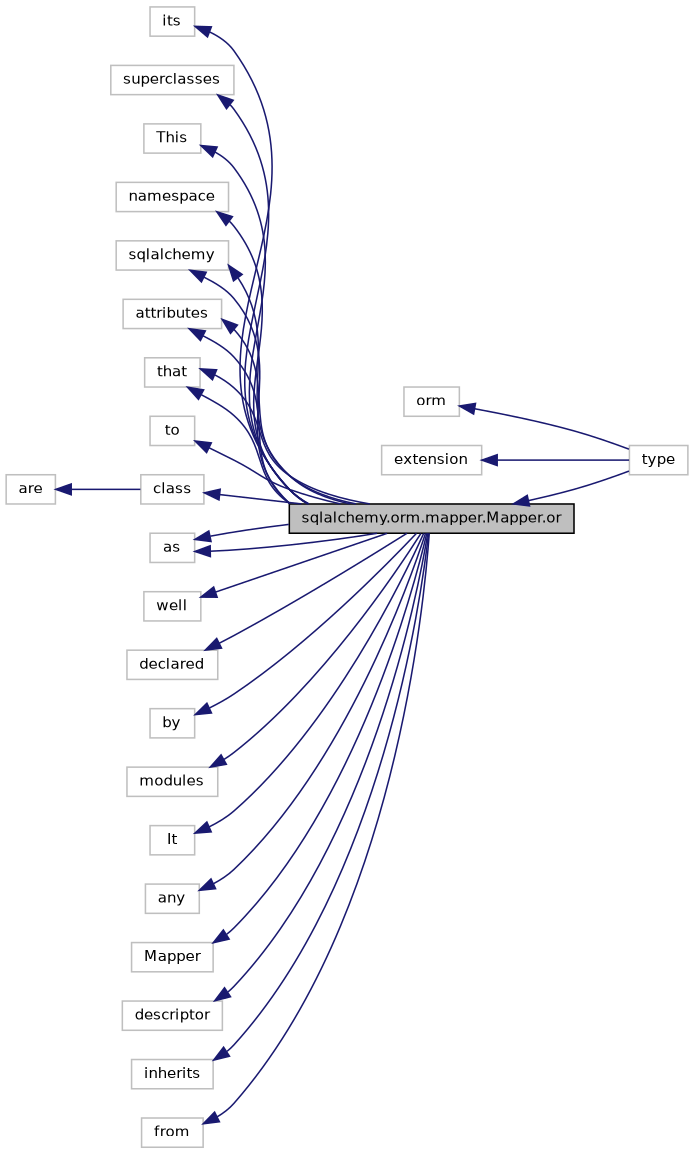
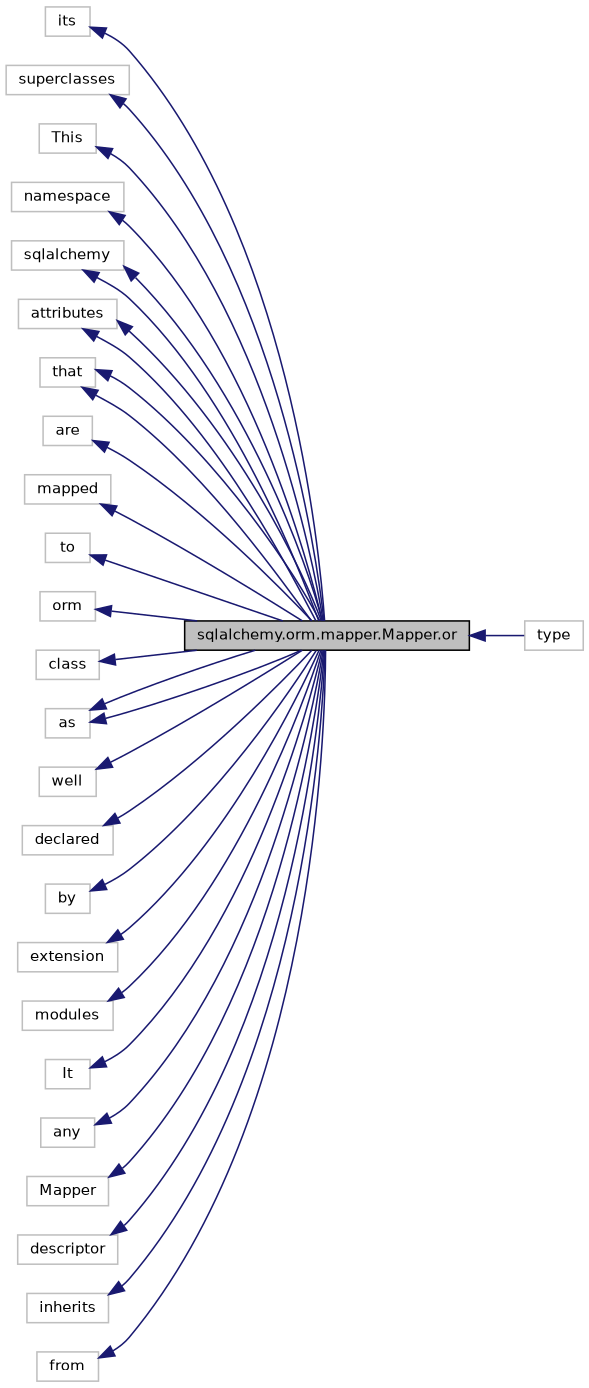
edge "type" -> "orm": now "sqlalchemy.orm.mapper.Mapper.or" -> "orm"
edge "type" -> "extension": now "sqlalchemy.orm.mapper.Mapper.or" -> "extension"
node "mapped": added
edge "class" -> "are": now "sqlalchemy.orm.mapper.Mapper.or" -> "are"
